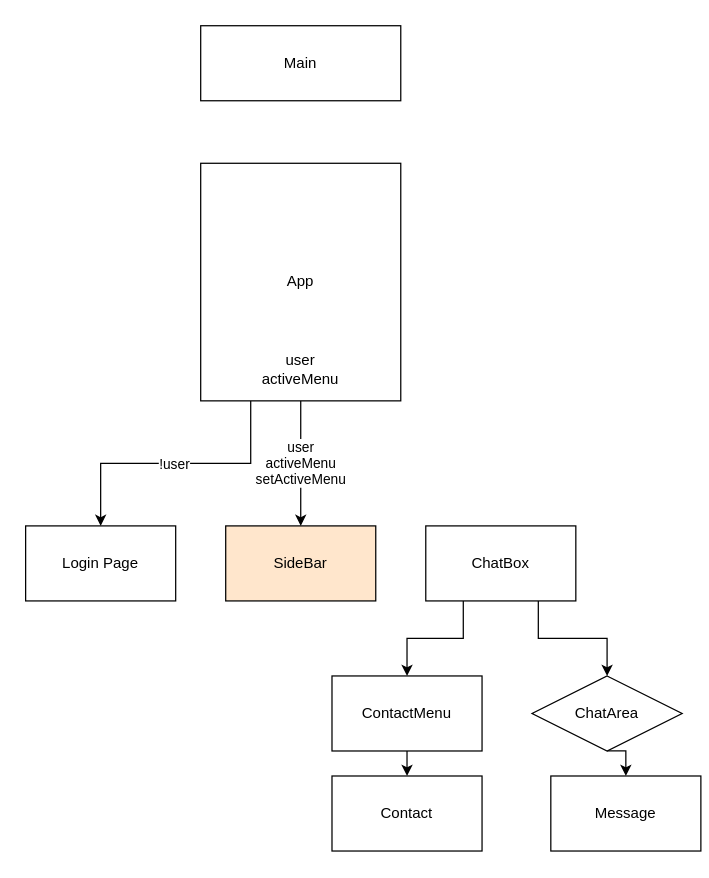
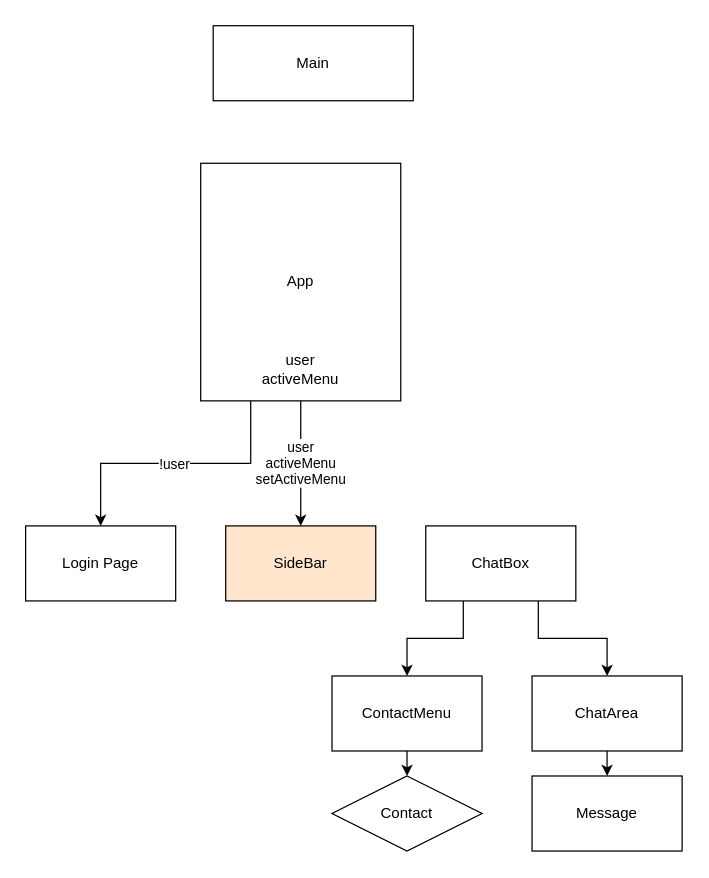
node "Main": moved (301, 63) -> (313, 63)
node "ChatArea": shape diamond -> rectangle
node "Contact": shape rectangle -> diamond
node "Message": moved (626, 813) -> (607, 813)
